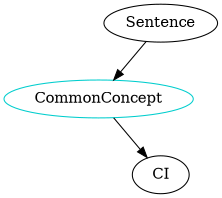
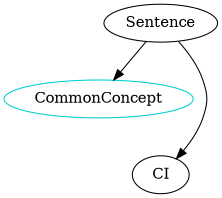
edge "CommonConcept" -> "CI": now "Sentence" -> "CI"
